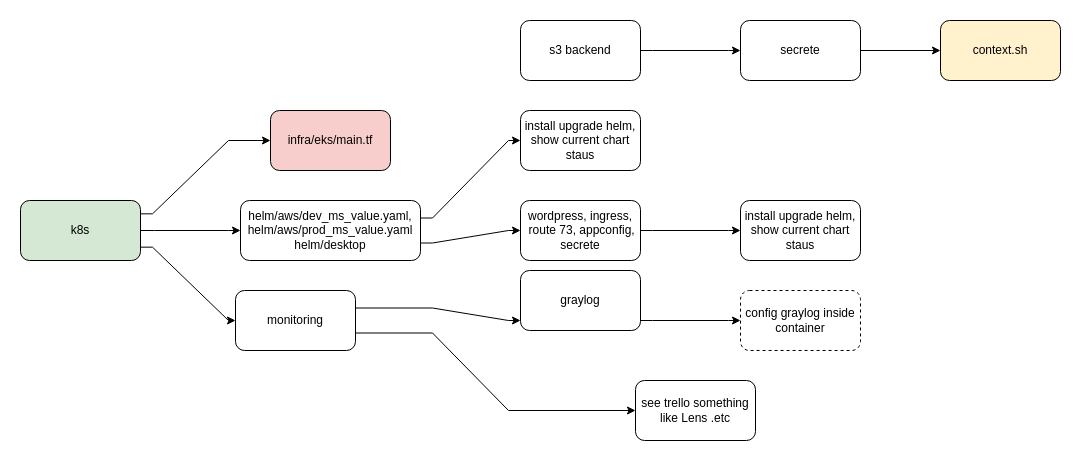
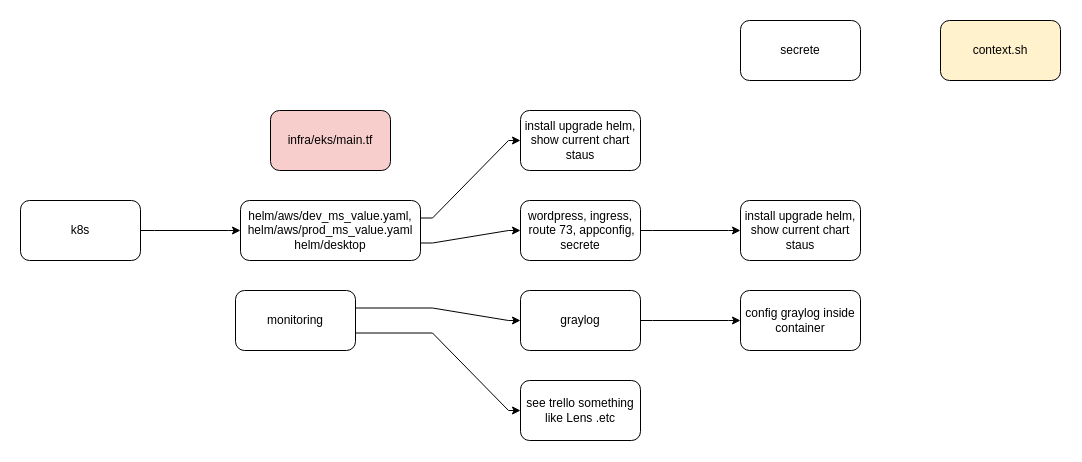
node "s3 backend": removed
edge "s3 backend" -> "secrete": removed
edge "secrete" -> "context.sh": removed
edge "k8s" -> "infra/eks/main.tf": removed
node "k8s": fillcolor #d5e8d4 -> #ffffff
edge "k8s" -> "monitoring": removed
node "graylog": moved (581, 301) -> (581, 321)
node "config graylog inside container": style dashed -> solid
node "see trello something like Lens .etc": moved (696, 411) -> (581, 411)
